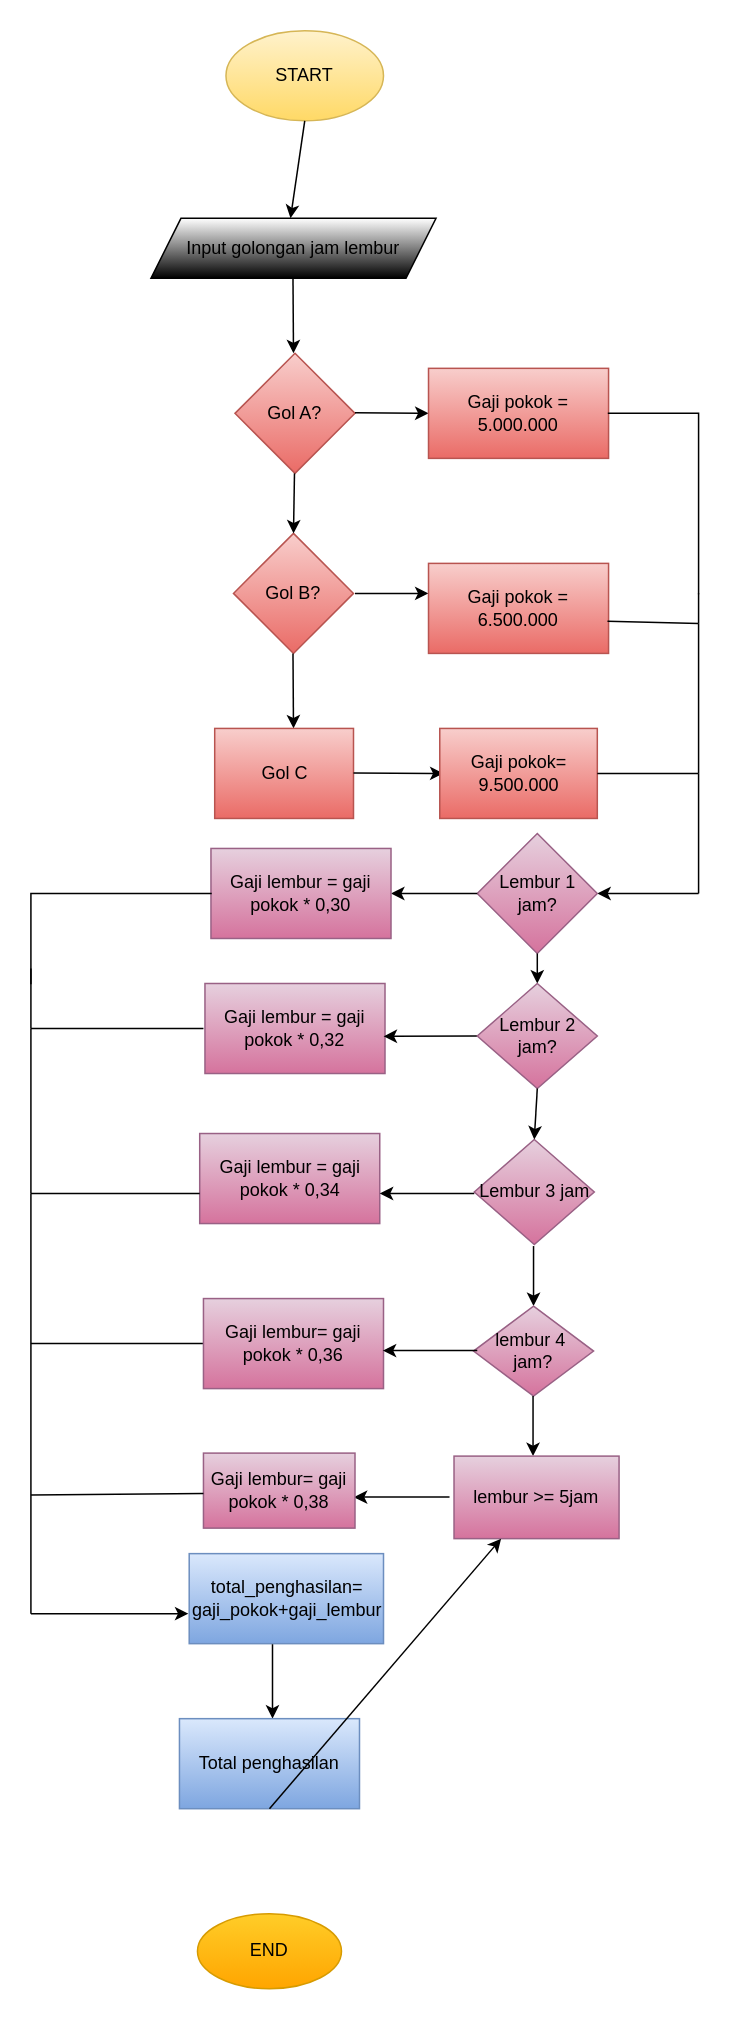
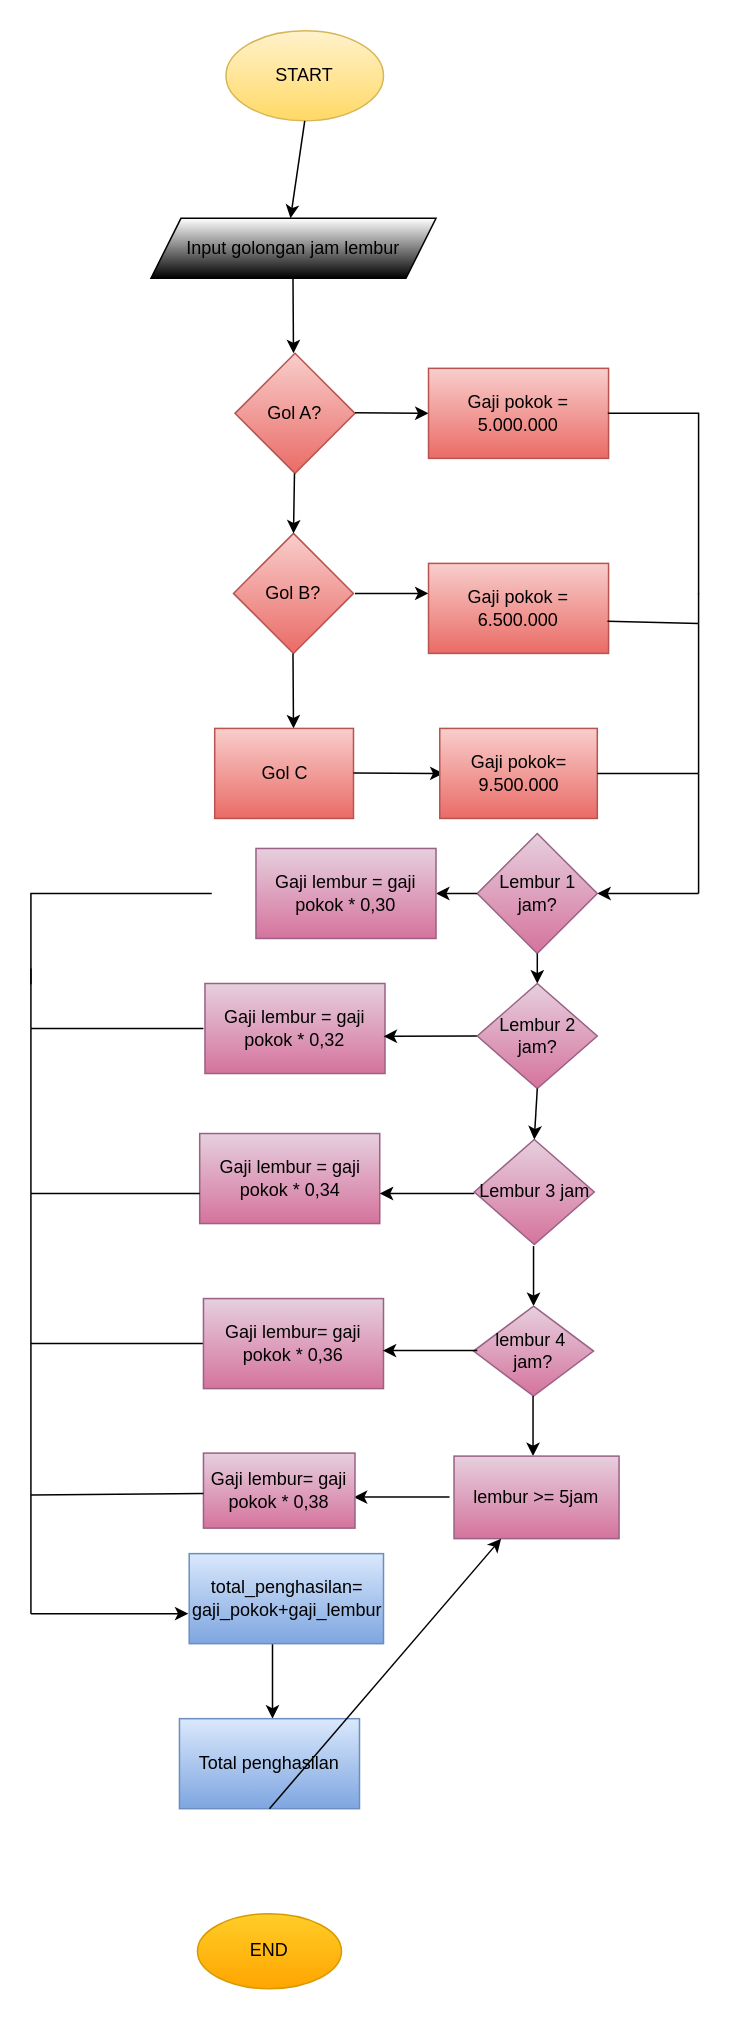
node "Gaji lembur = gaji pokok * 0,30": moved (301, 893) -> (346, 893)
